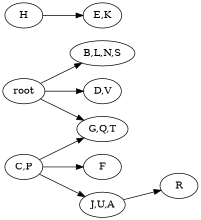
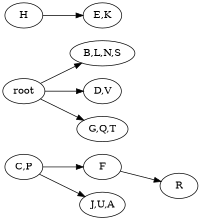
edge "C,P" -> "G,Q,T": removed
edge "J,U,A" -> "R": now "F" -> "R"
